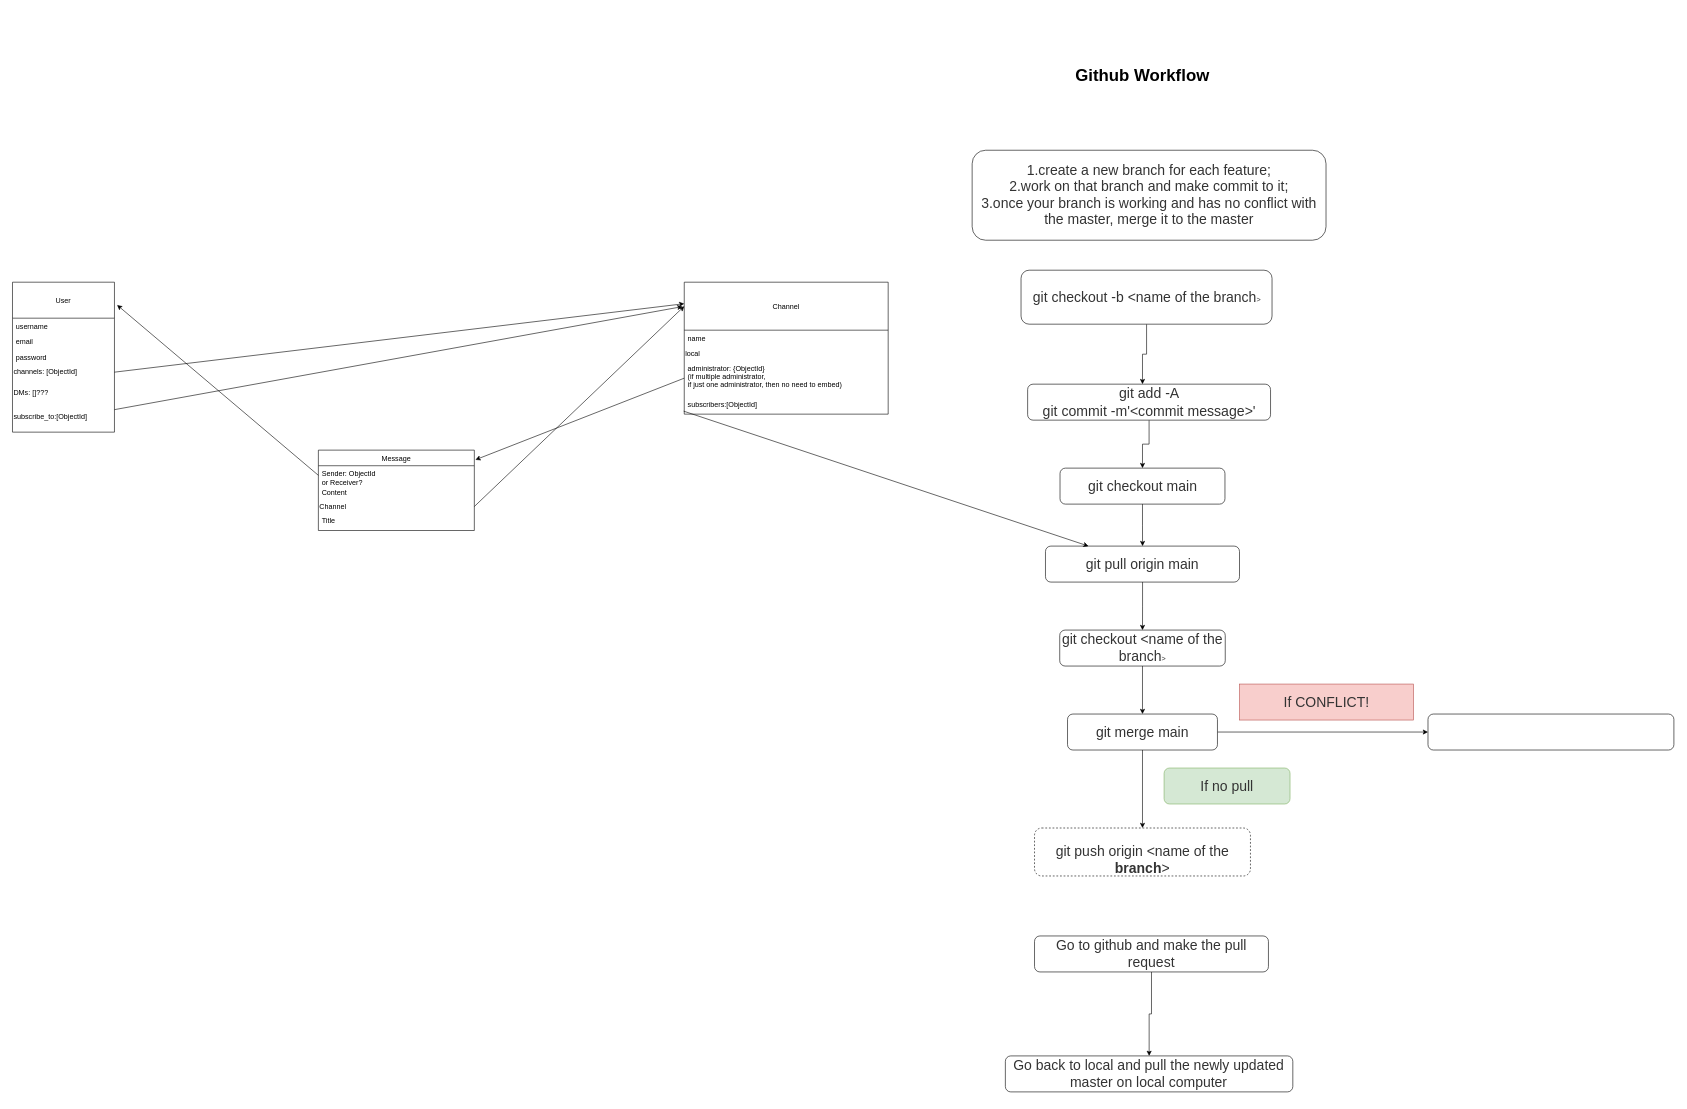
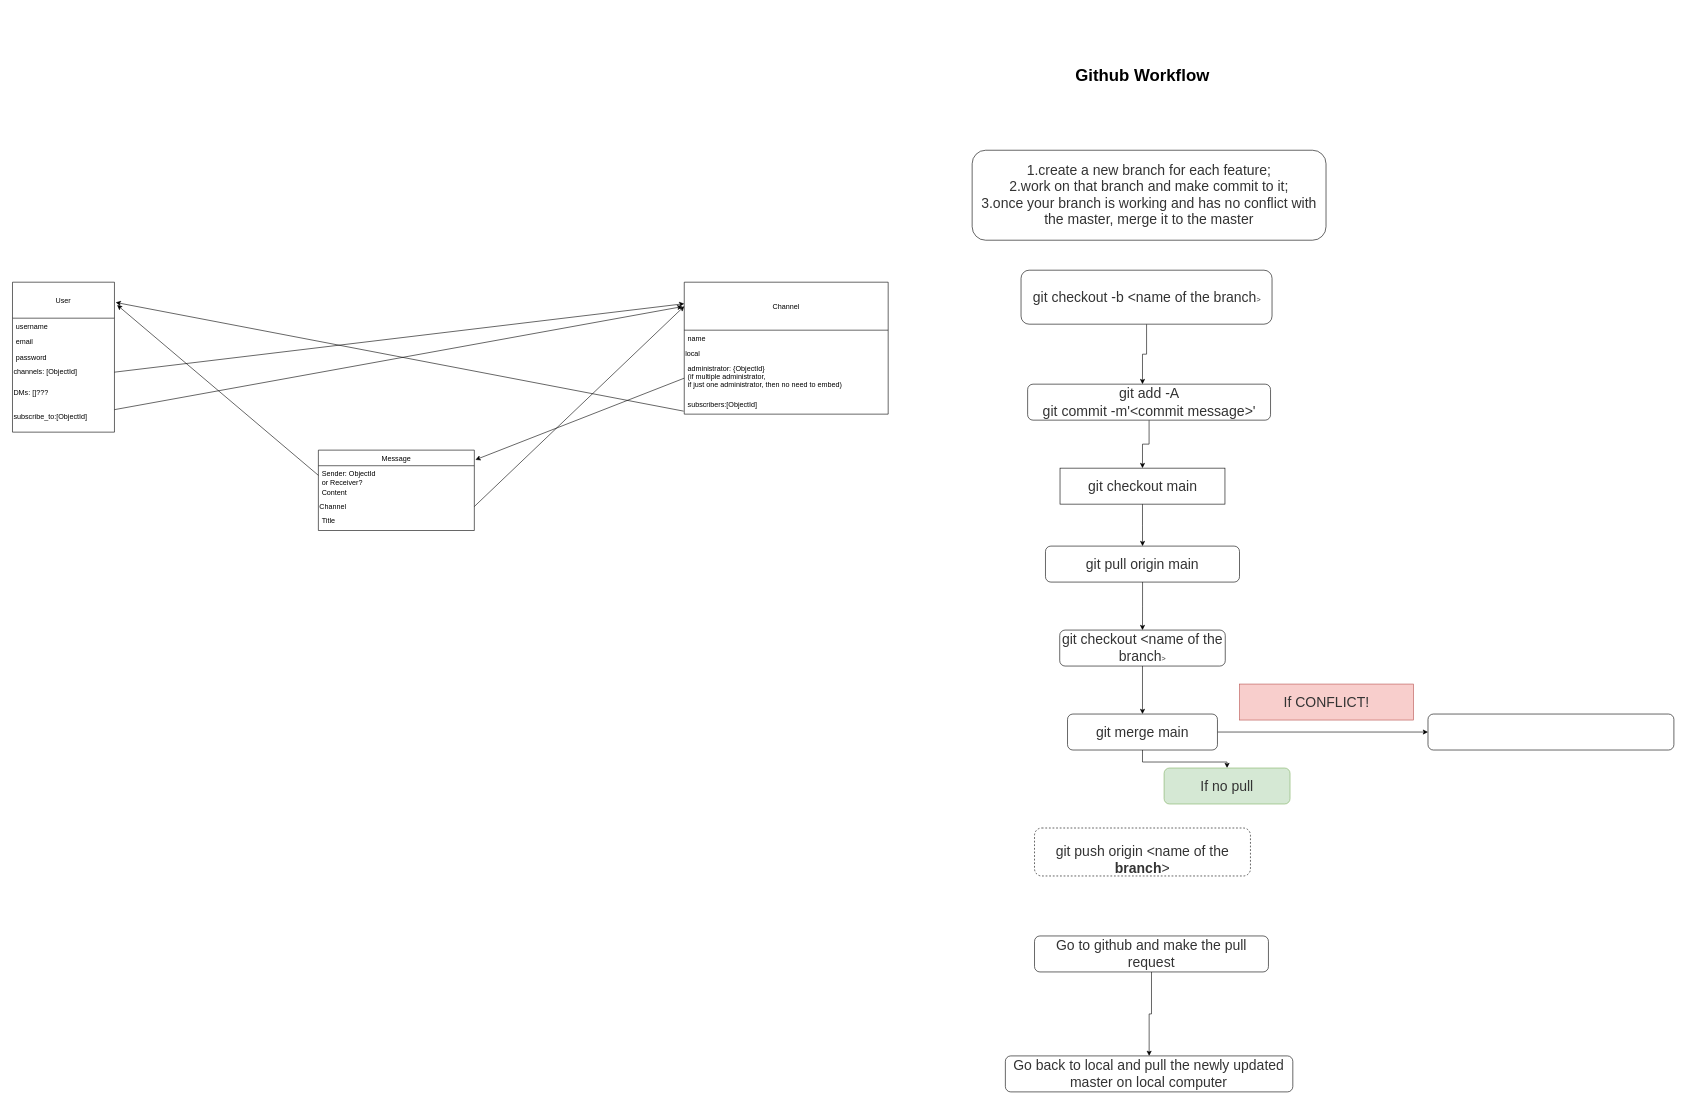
edge "subscribers:[ObjectId]" -> "git pull origin main": now "subscribers:[ObjectId]" -> "User"
node "git checkout main": shape rounded rectangle -> rectangle
edge "git merge main" -> "git push origin <name of the branch>": now "git merge main" -> "If no pull"
